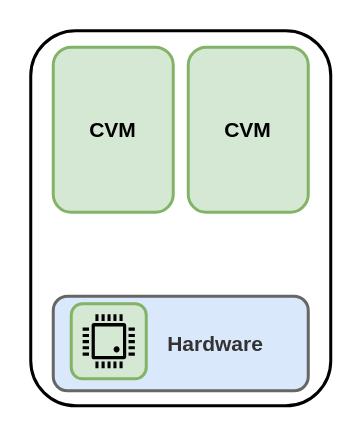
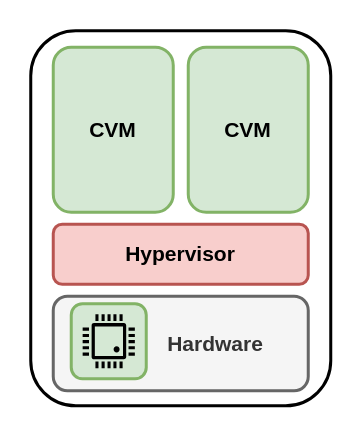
node "Hypervisor": added
node "Hardware": fillcolor #dae8fc -> #f5f5f5
